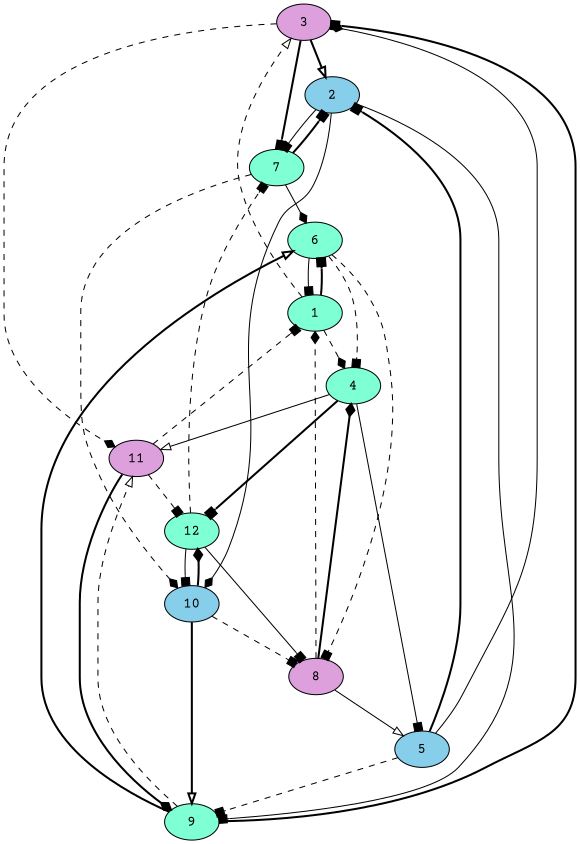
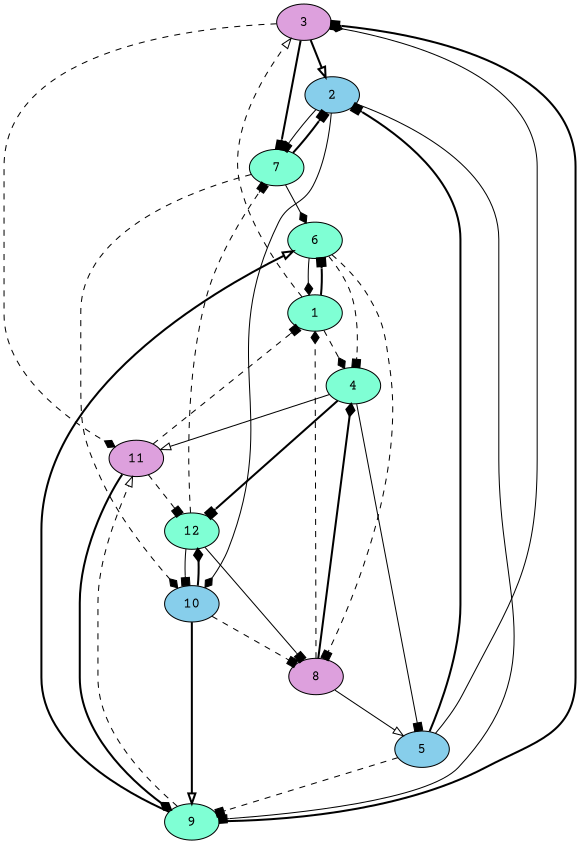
edge "6" -> "1": arrowhead box -> diamond
